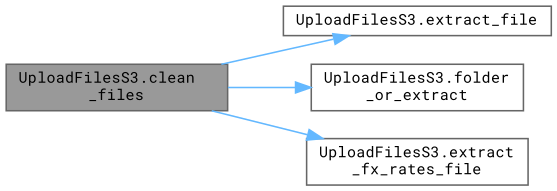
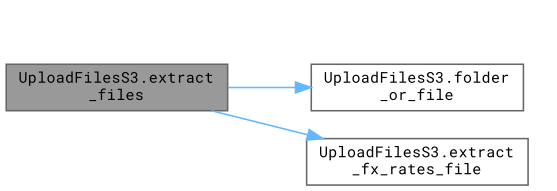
node "UploadFilesS3.extract_file": removed
node "UploadFilesS3.clean _files": label "UploadFilesS3.clean _files" -> "UploadFilesS3.extract _files"
node "UploadFilesS3.folder _or_extract": label "UploadFilesS3.folder _or_extract" -> "UploadFilesS3.folder _or_file"
